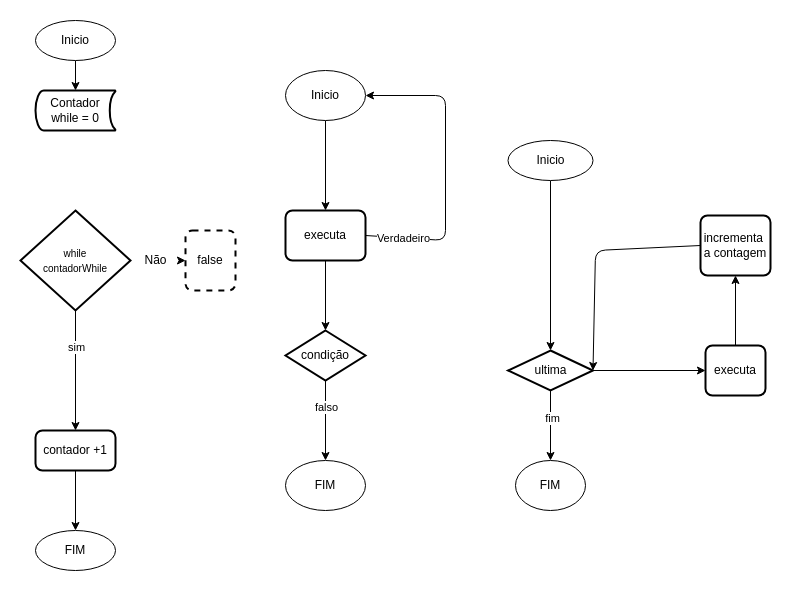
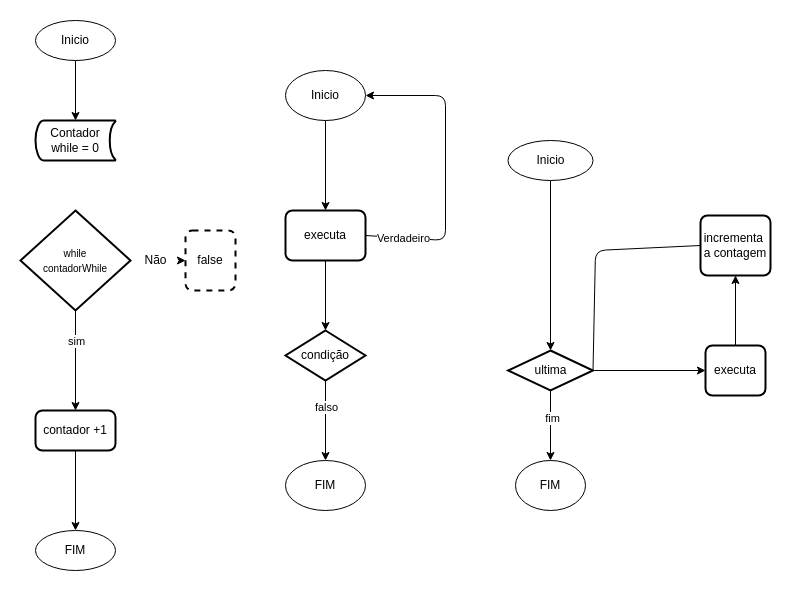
node "Contador while = 0": moved (76, 111) -> (76, 141)
edge "incrementa a contagem" -> "ultima": arrowhead classic -> none
node "contador +1": moved (76, 451) -> (76, 431)
